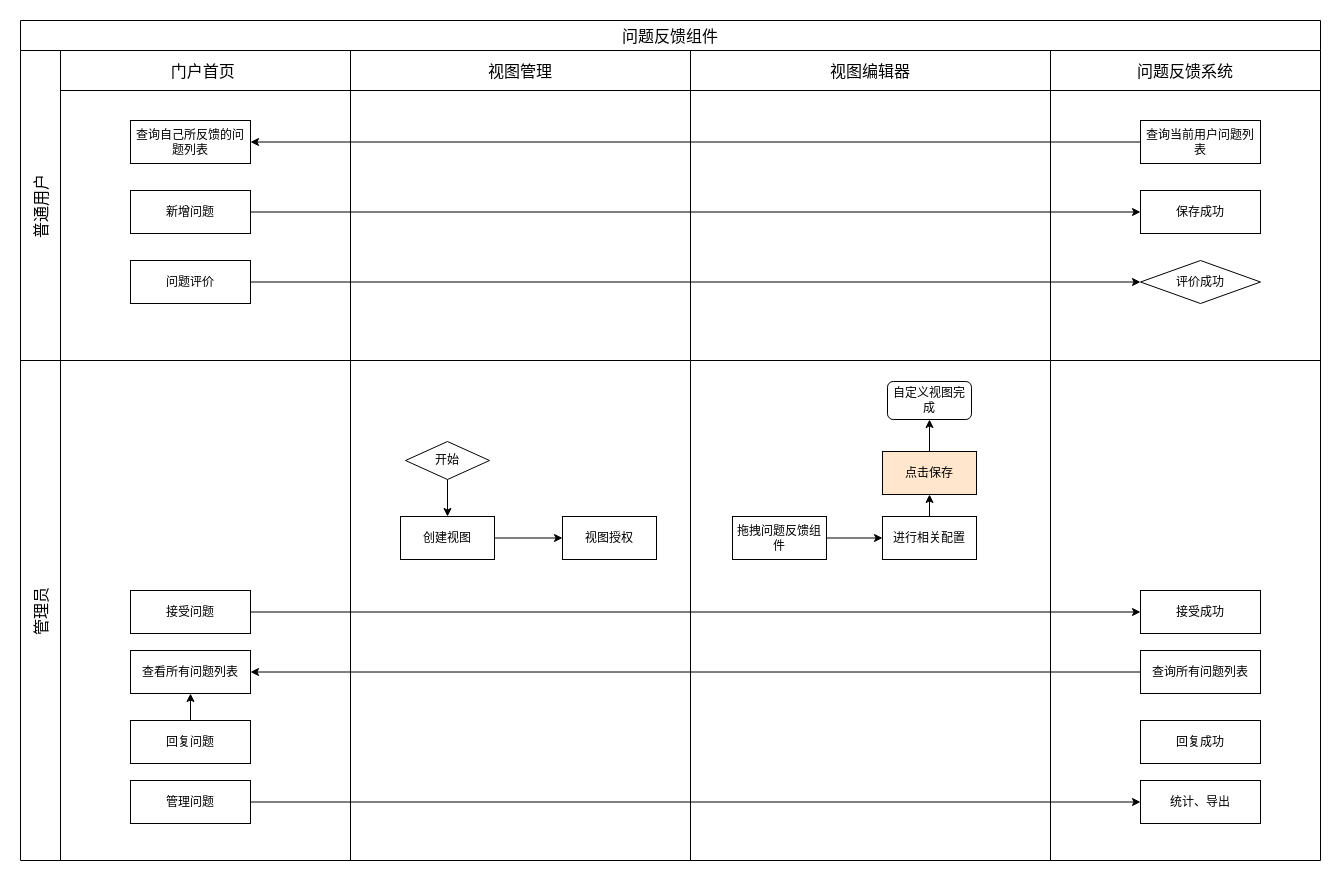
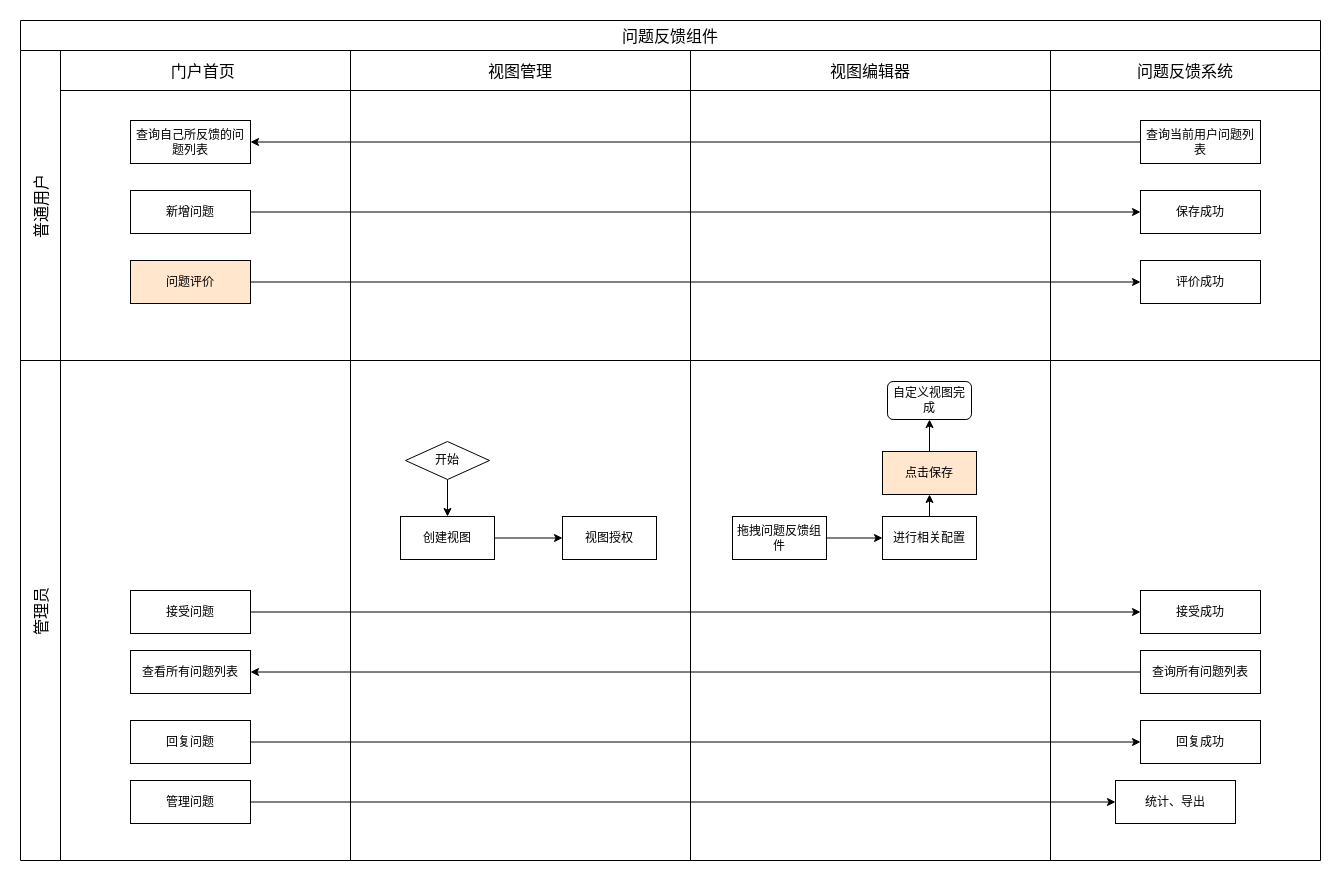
node "问题评价": fillcolor #ffffff -> #ffe6cc
node "评价成功": shape diamond -> rectangle
edge "回复问题" -> "查看所有问题列表": now "回复问题" -> "回复成功"
node "统计、导出": moved (1201, 802) -> (1176, 802)
